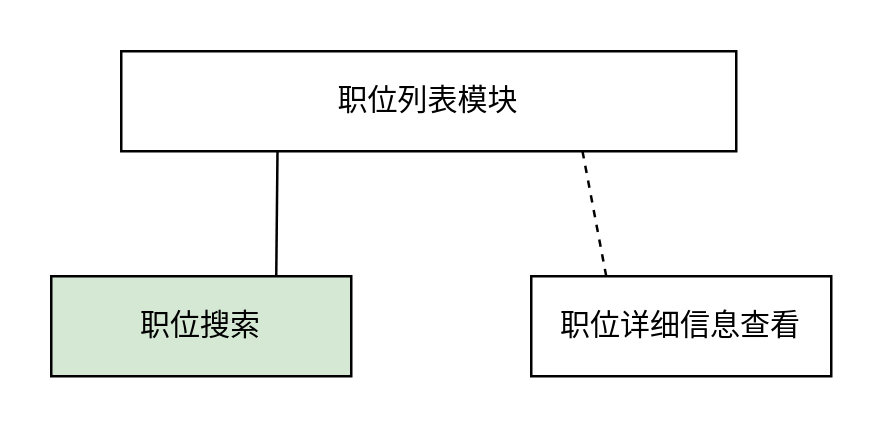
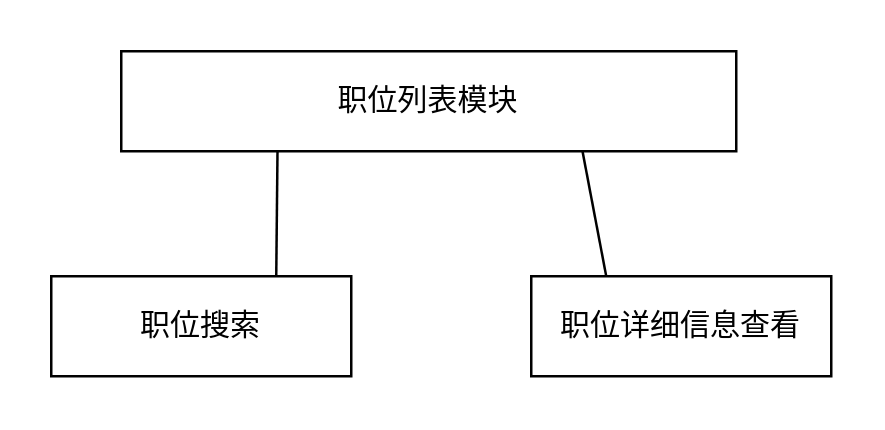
edge "职位列表模块" -- "职位详细信息查看": style dashed -> solid
node "职位搜索": fillcolor #d5e8d4 -> #ffffff
